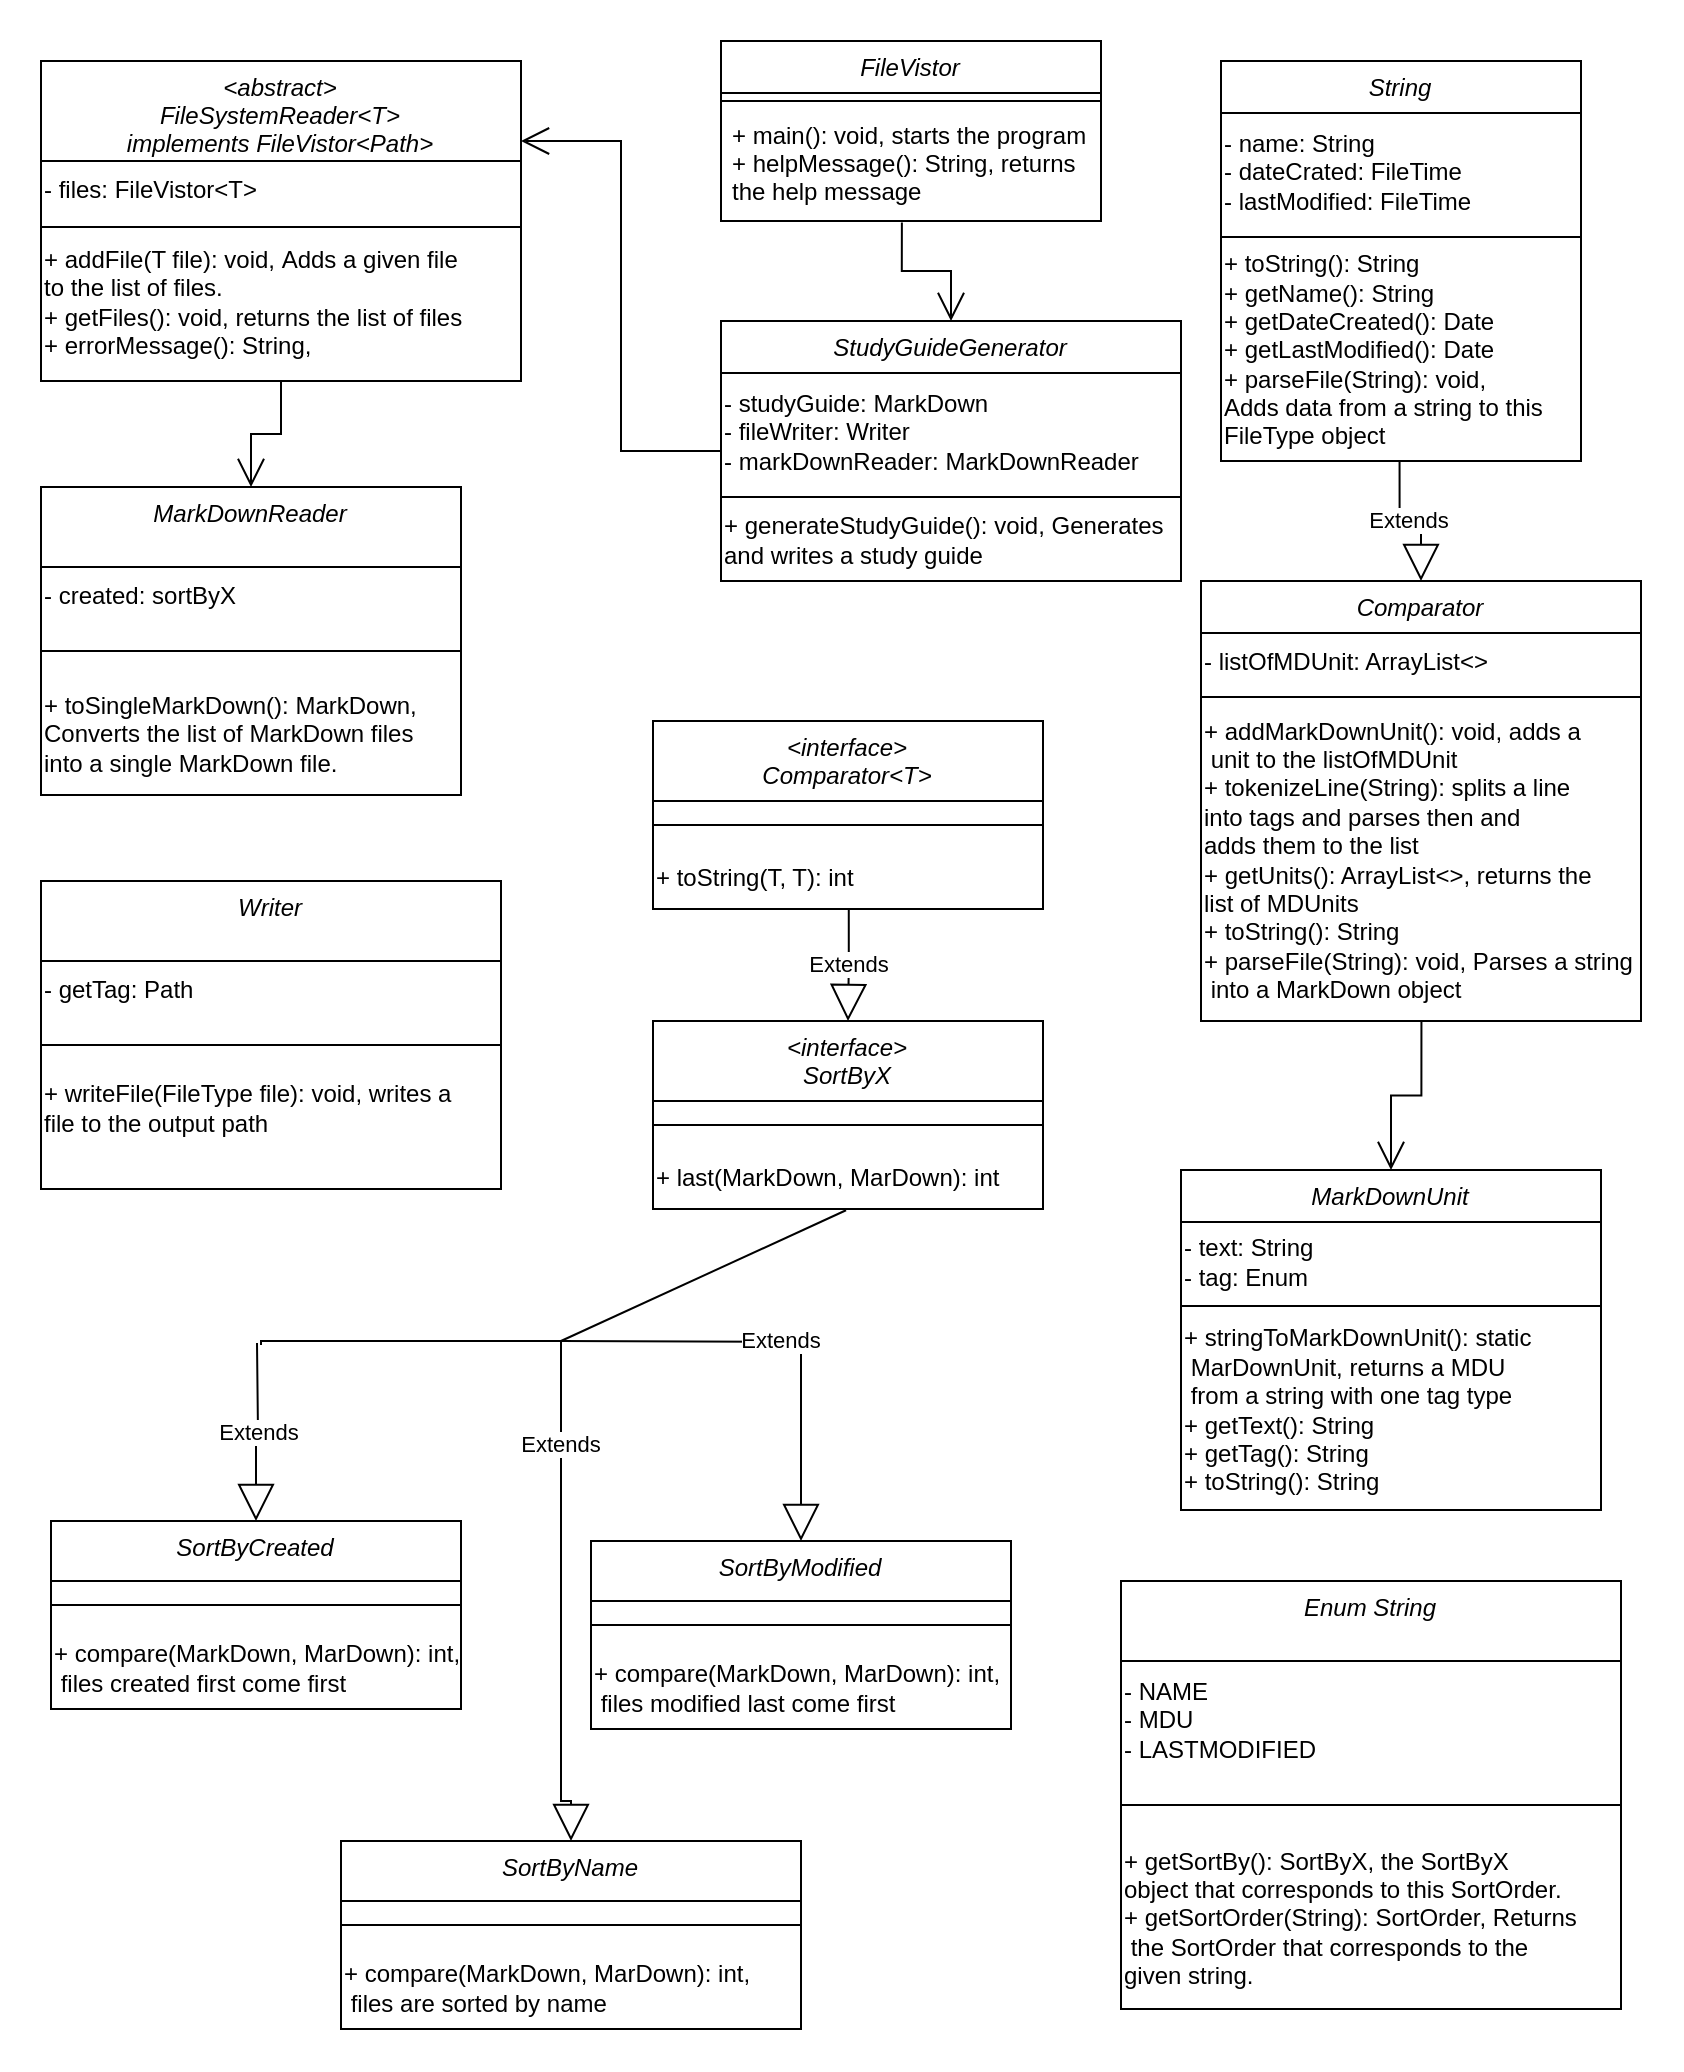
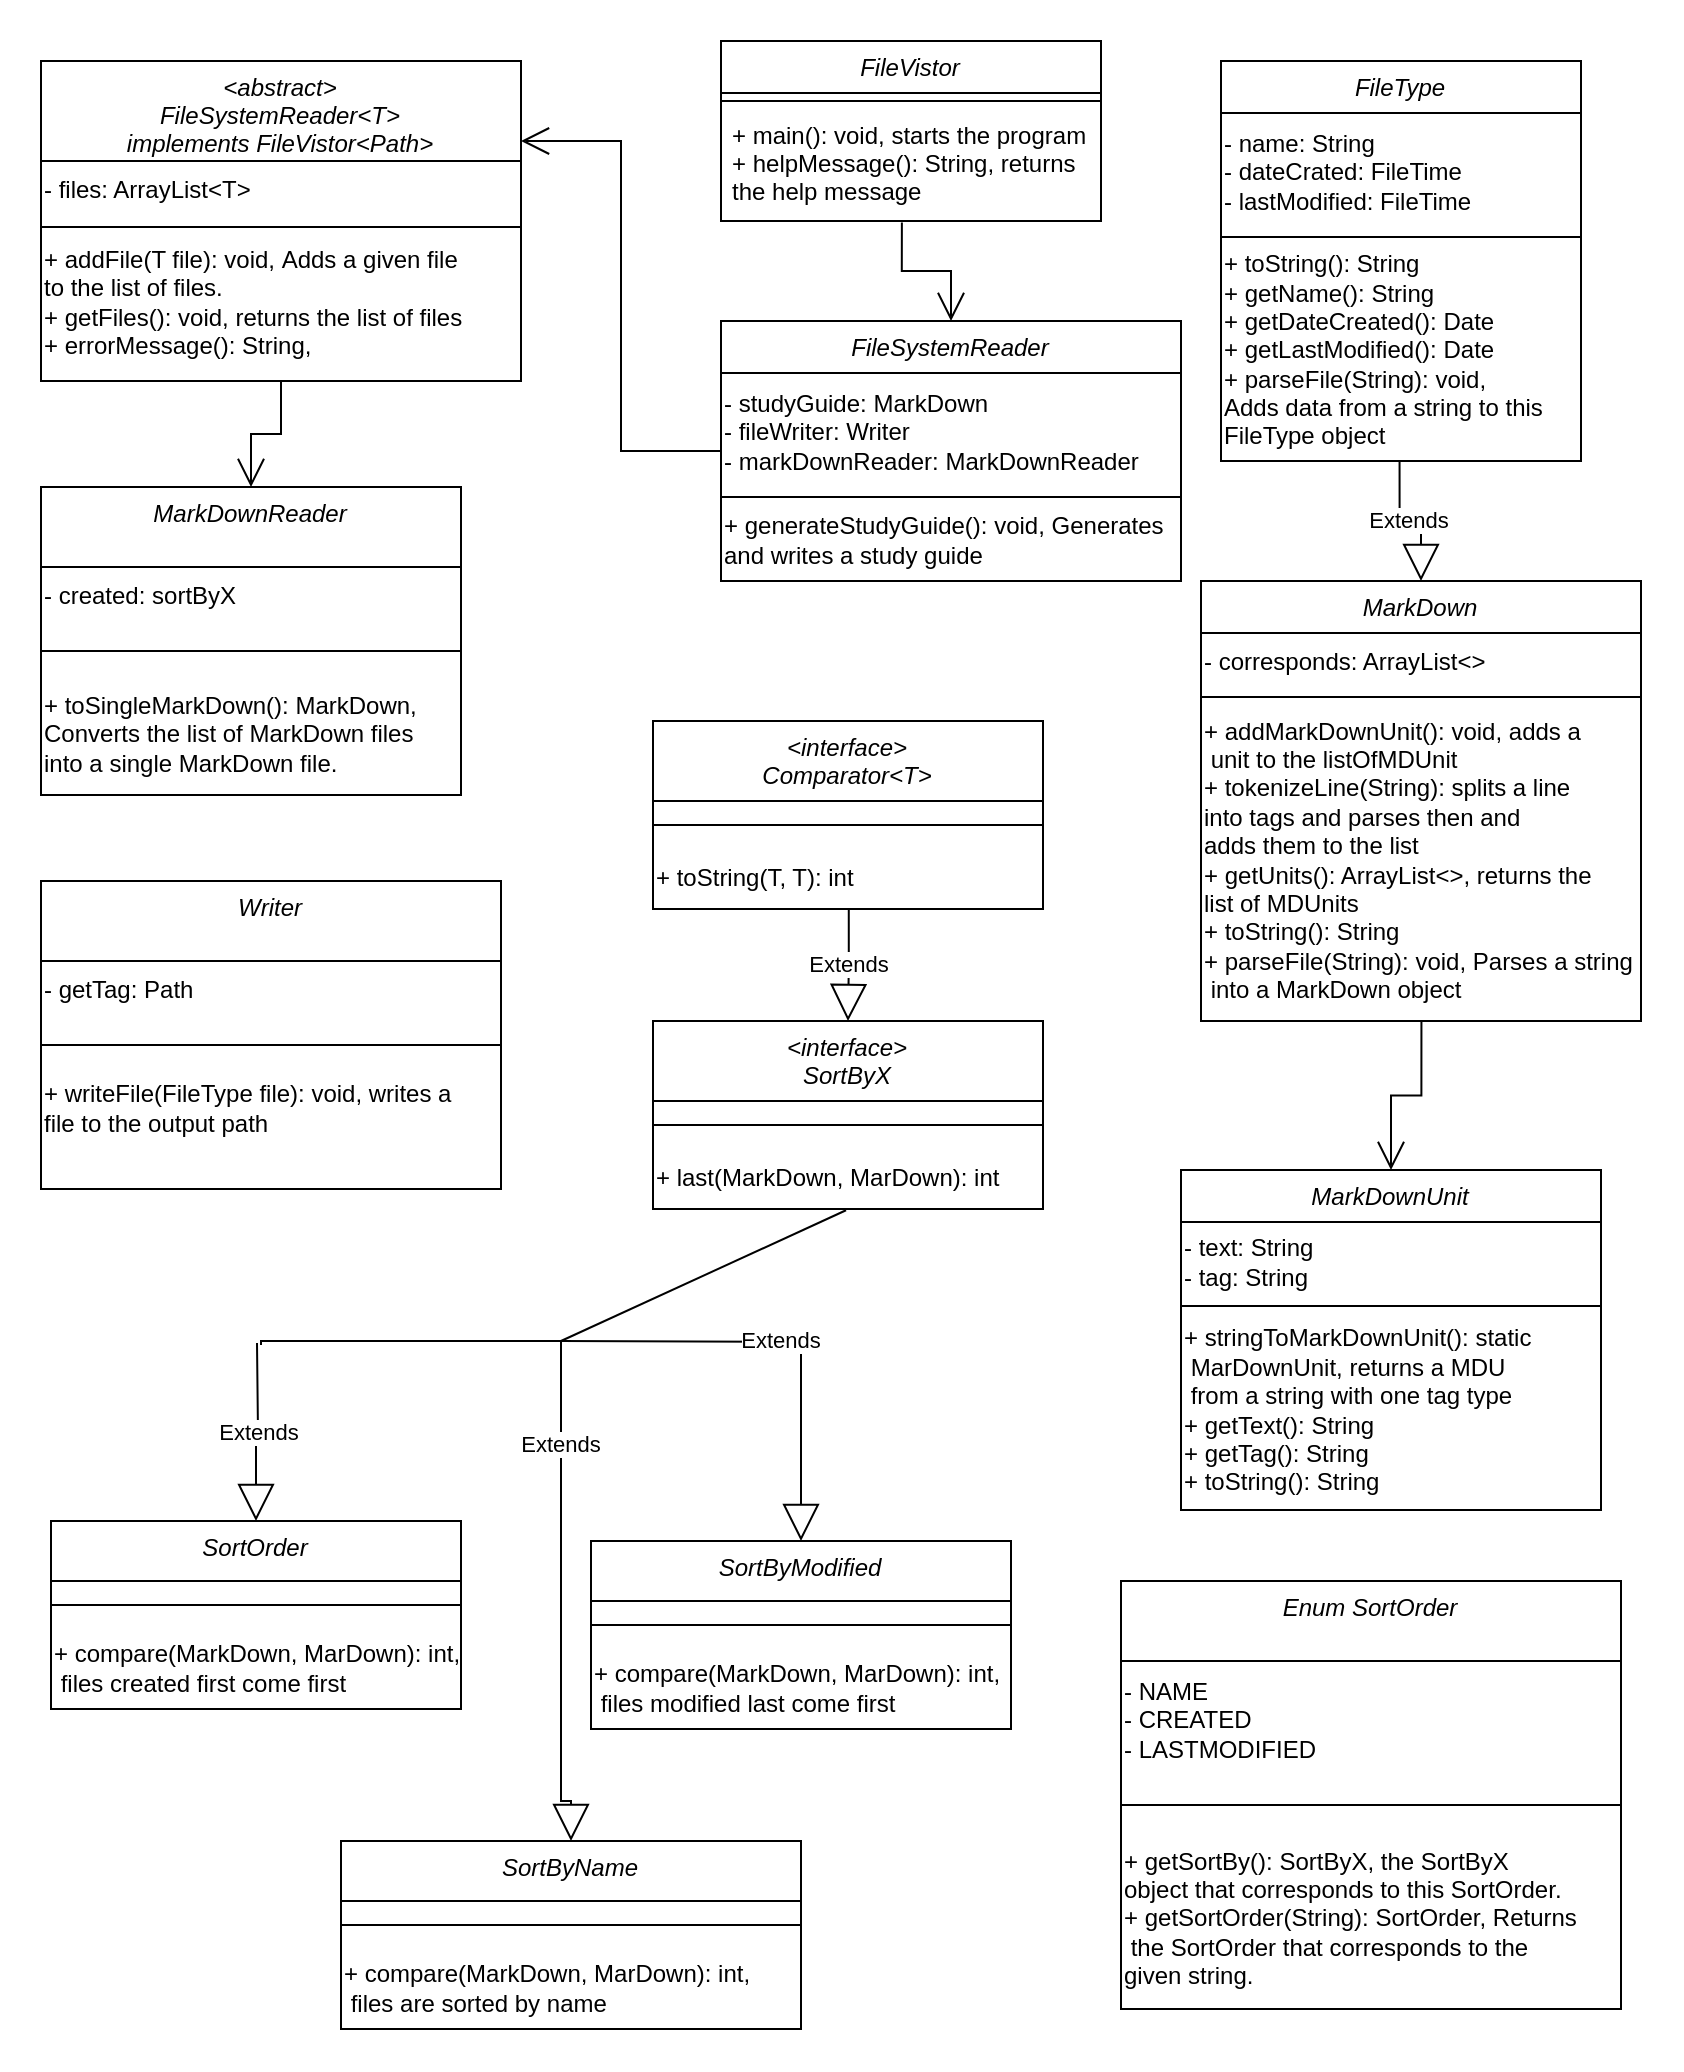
node "String": label "String" -> "FileType"
node "- files: FileVistor<T>": label "- files: FileVistor<T>" -> "- files: ArrayList<T>"
node "StudyGuideGenerator": label "StudyGuideGenerator" -> "FileSystemReader"
node "Comparator": label "Comparator" -> "MarkDown"
node "- listOfMDUnit: ArrayList<>": label "- listOfMDUnit: ArrayList<>" -> "- corresponds: ArrayList<>"
node "- text: String - tag: Enum": label "- text: String - tag: Enum" -> "- text: String - tag: String"
node "SortByCreated": label "SortByCreated" -> "SortOrder"
node "Enum String": label "Enum String" -> "Enum SortOrder"
node "- NAME - MDU - LASTMODIFIED": label "- NAME - MDU - LASTMODIFIED" -> "- NAME - CREATED - LASTMODIFIED"
